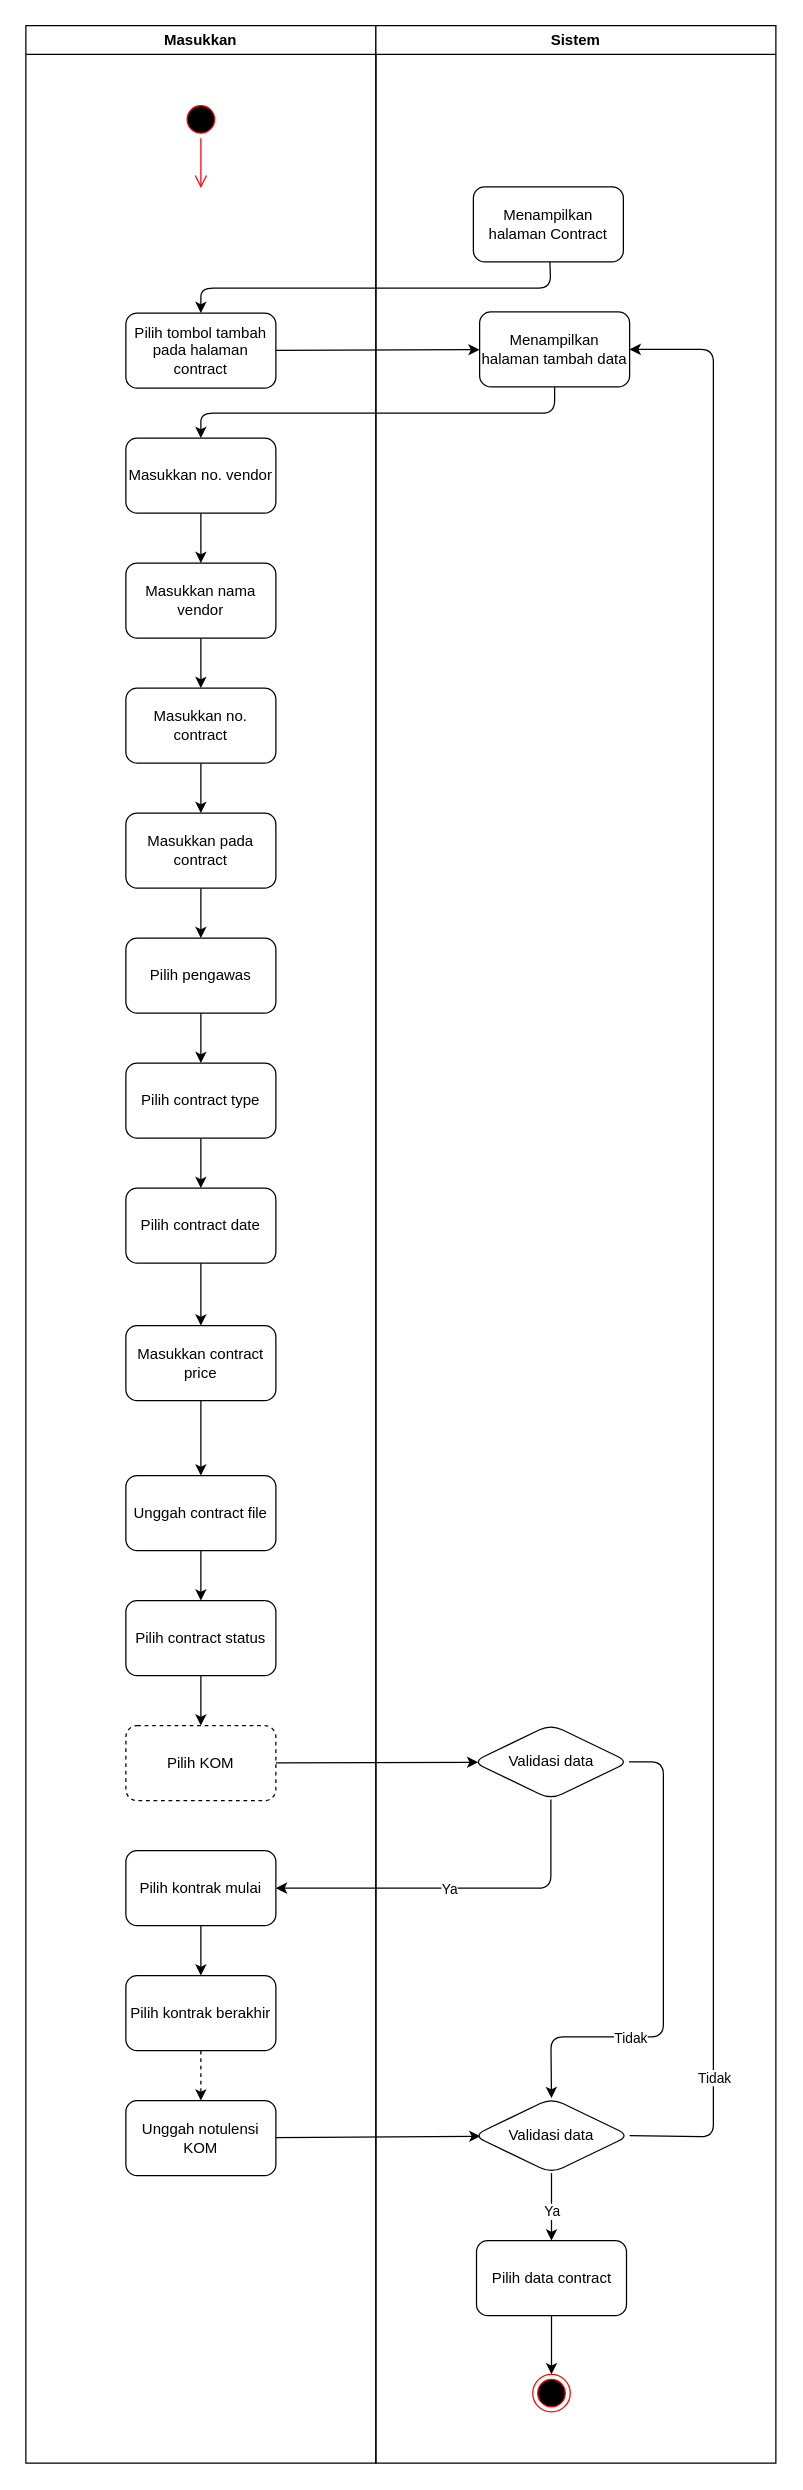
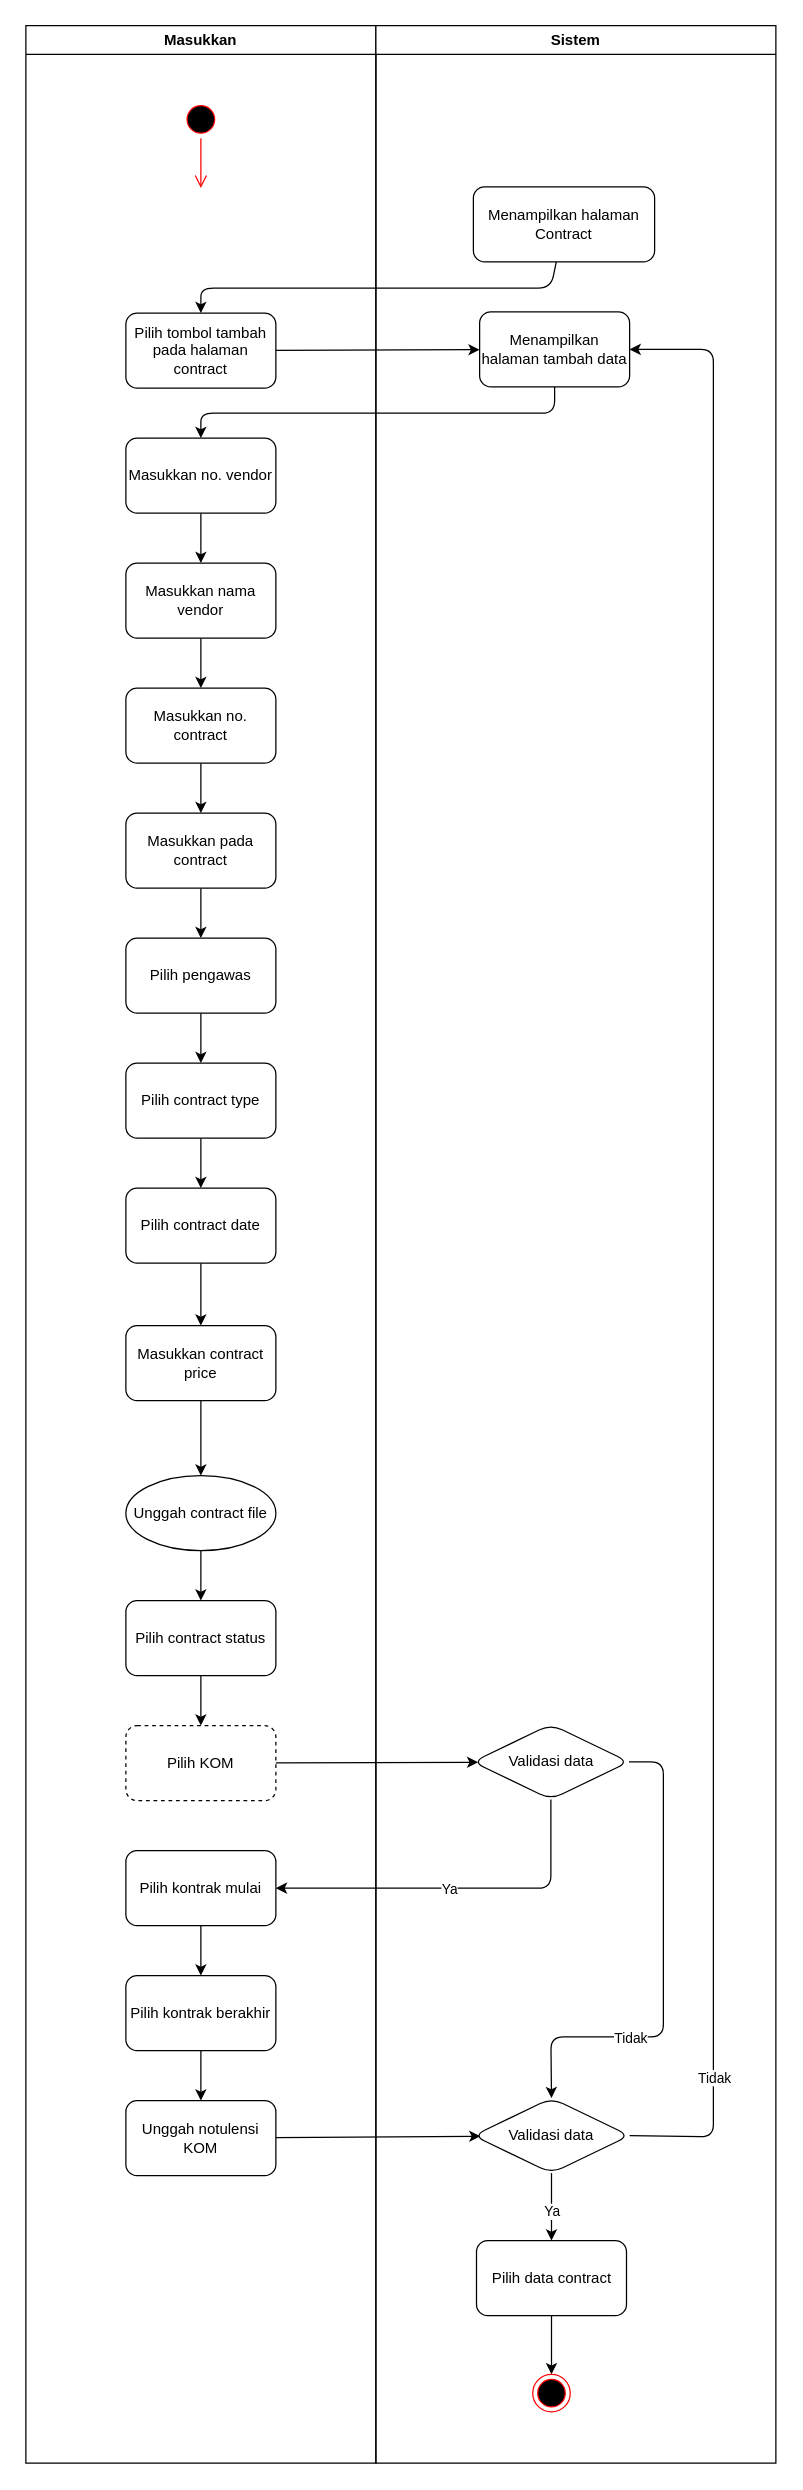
node "Menampilkan halaman Contract": size 150x75 -> 181x75
node "Unggah contract file": shape rounded rectangle -> ellipse
edge "Pilih kontrak berakhir" -> "Unggah notulensi KOM": style dashed -> solid
